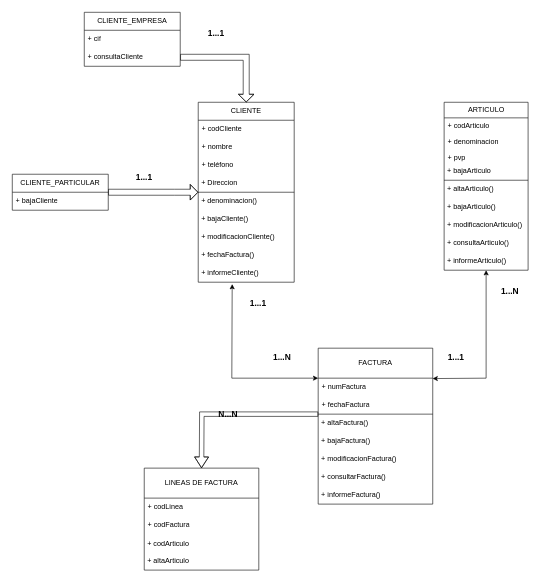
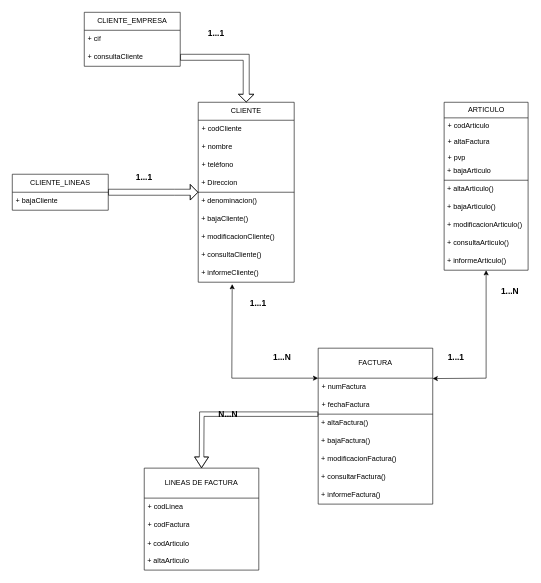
node "+ denominacion": label "+ denominacion" -> "+ altaFactura"
node "CLIENTE_PARTICULAR": label "CLIENTE_PARTICULAR" -> "CLIENTE_LINEAS"
node "+ fechaFactura()": label "+ fechaFactura()" -> "+ consultaCliente()"
